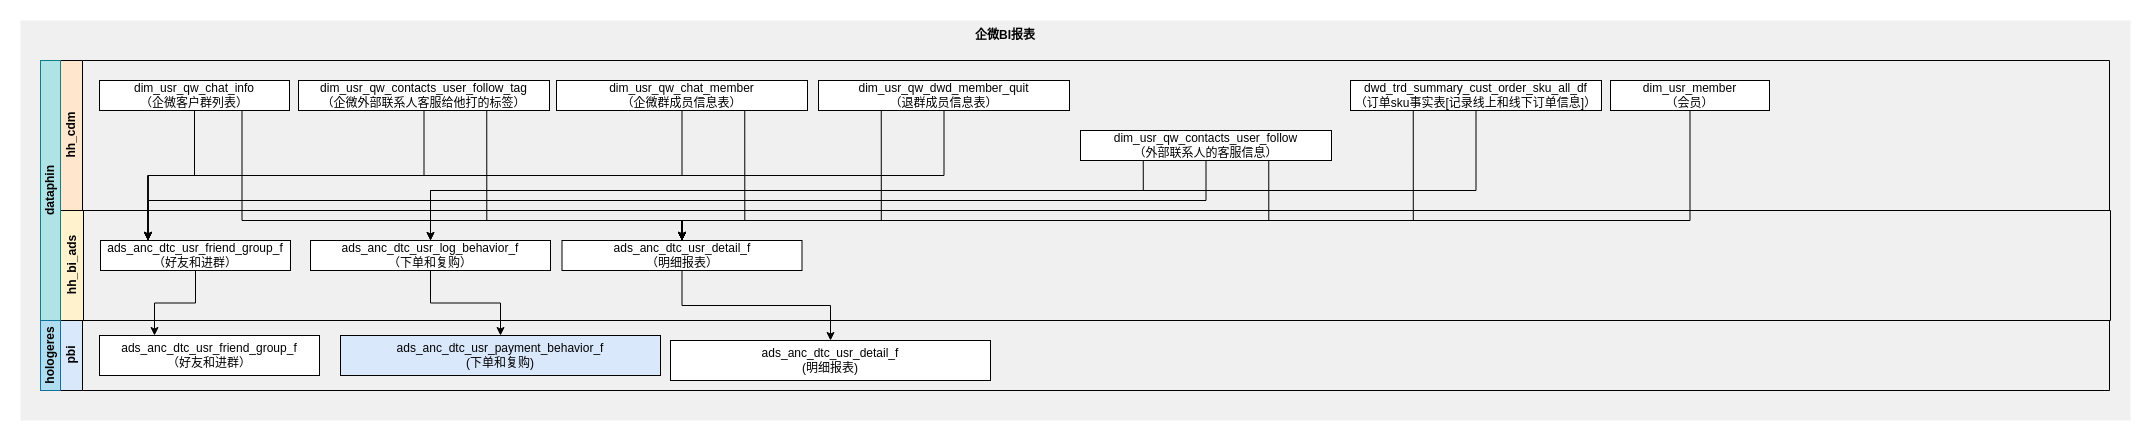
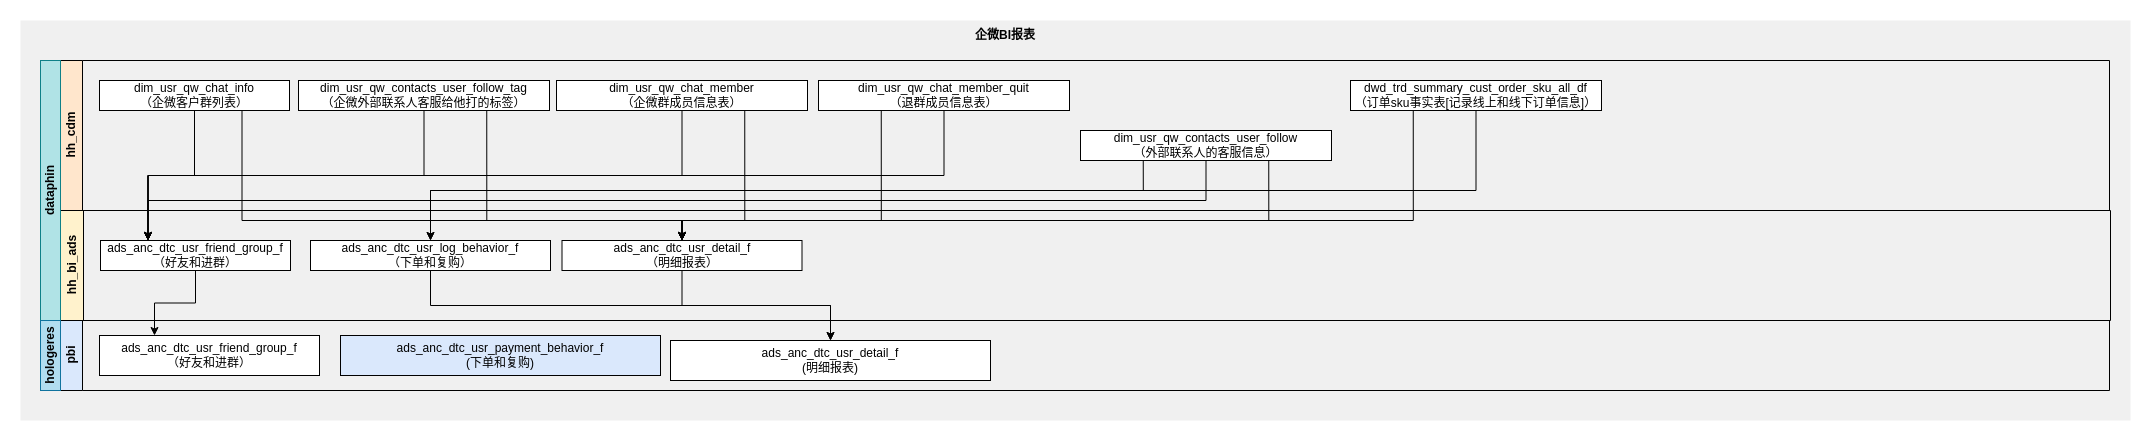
node "dim_usr_qw_dwd_member_quit （退群成员信息表）": label "dim_usr_qw_dwd_member_quit （退群成员信息表）" -> "dim_usr_qw_chat_member_quit （退群成员信息表）"
node "dim_usr_member （会员）": removed
edge "dim_usr_member （会员）" -> "ads_anc_dtc_usr_detail_f （明细报表）": removed
edge "ads_anc_dtc_usr_log_behavior_f （下单和复购）" -> "ads_anc_dtc_usr_payment_behavior_f(下单和复购)": now "ads_anc_dtc_usr_log_behavior_f （下单和复购）" -> "ads_anc_dtc_usr_detail_f (明细报表)"
